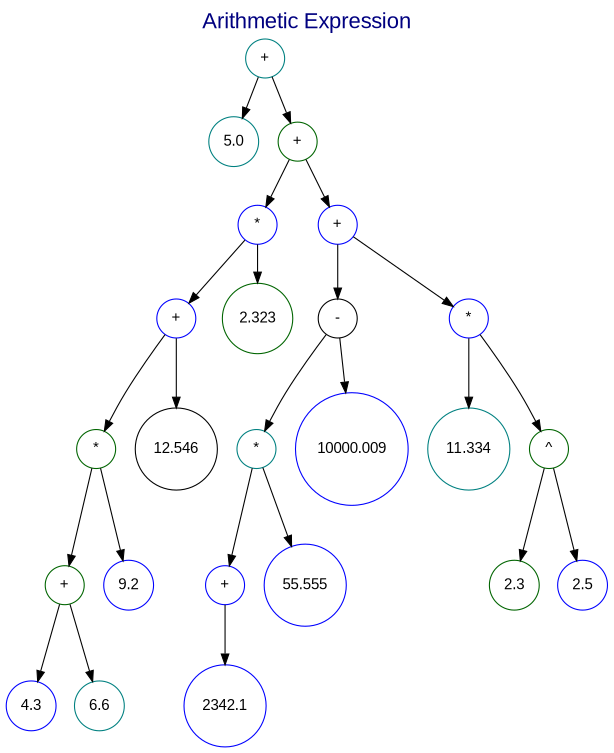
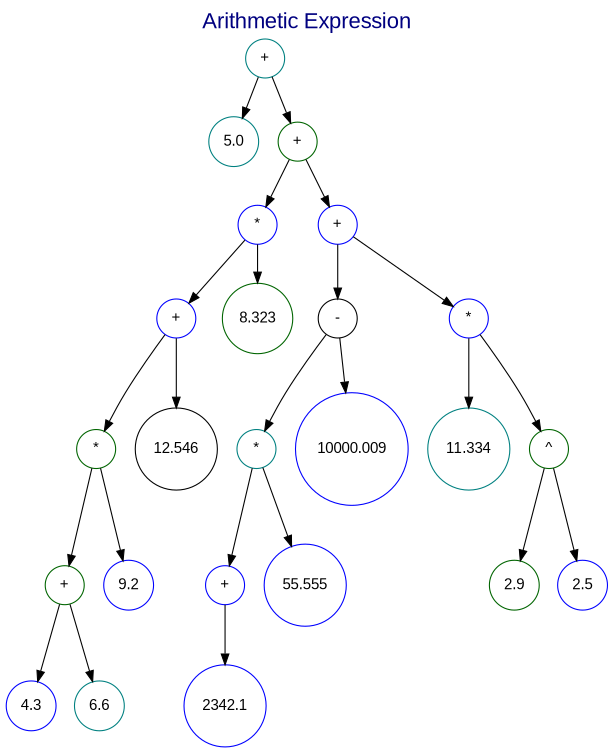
node "2.323": label "2.323" -> "8.323"
node "2.3": label "2.3" -> "2.9"
